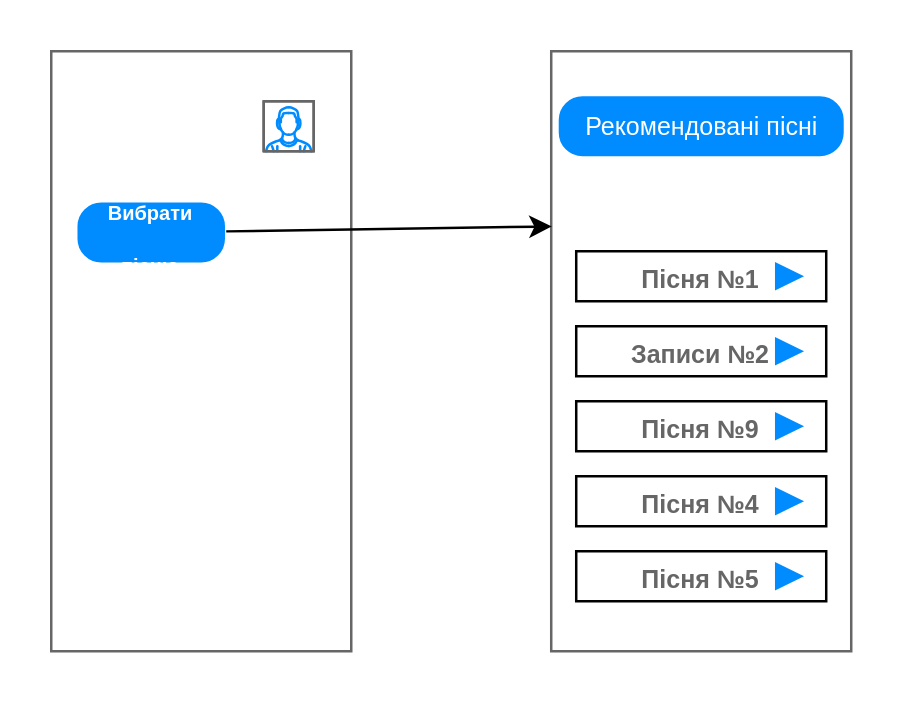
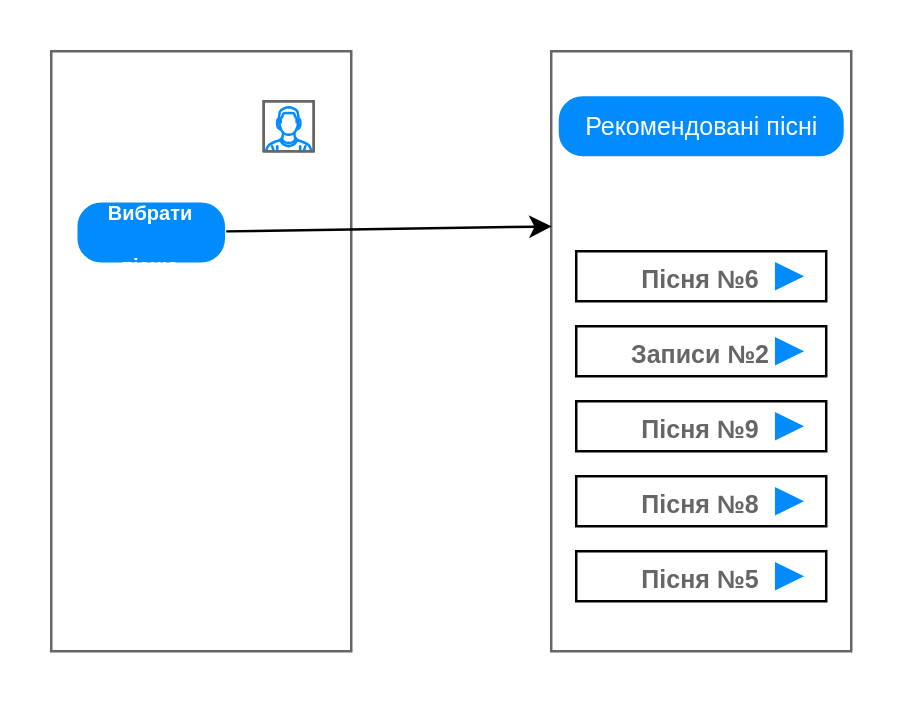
node "Пісня №1": label "Пісня №1" -> "Пісня №6"
node "Пісня №4": label "Пісня №4" -> "Пісня №8"
